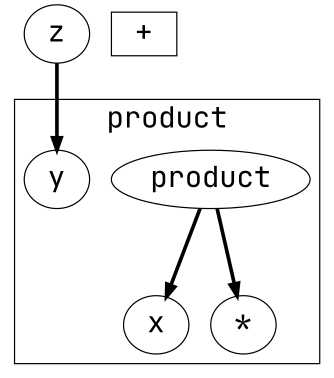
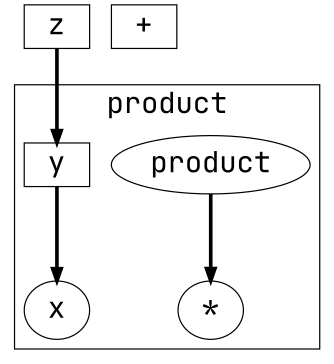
node "z": shape ellipse -> box
node "y": shape ellipse -> box
edge "product" -> "x": now "y" -> "x"
